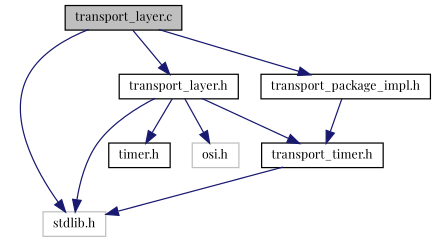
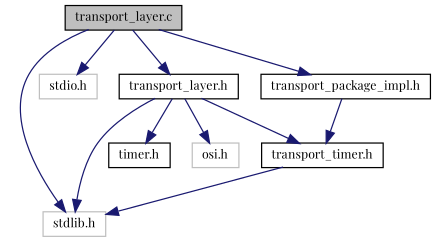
node "stdio.h": added
